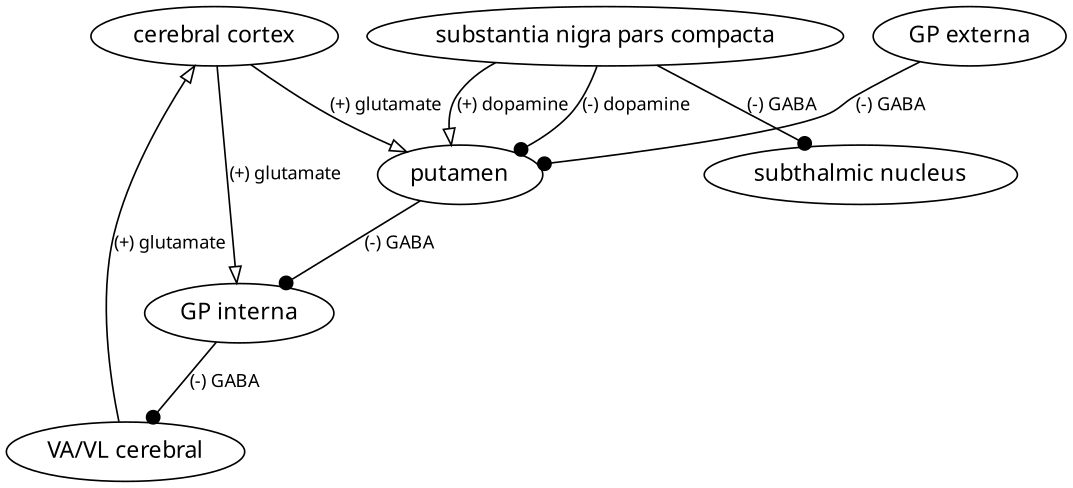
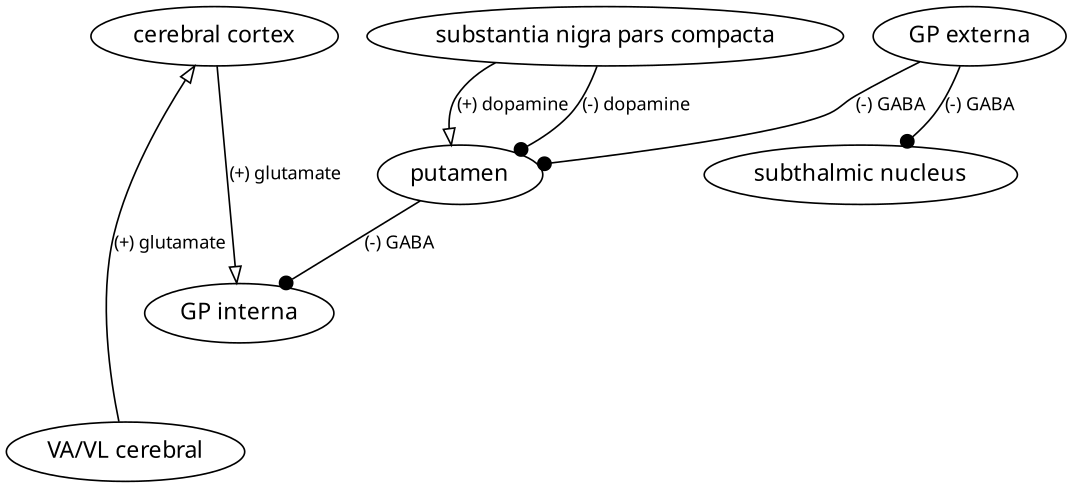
edge "substantia nigra pars compacta" -> "subthalmic nucleus": now "GP externa" -> "subthalmic nucleus"
edge "cerebral cortex" -> "putamen": removed, label "(+) glutamate"
edge "GP interna" -> "VA/VL cerebral": removed, label "(-) GABA"
